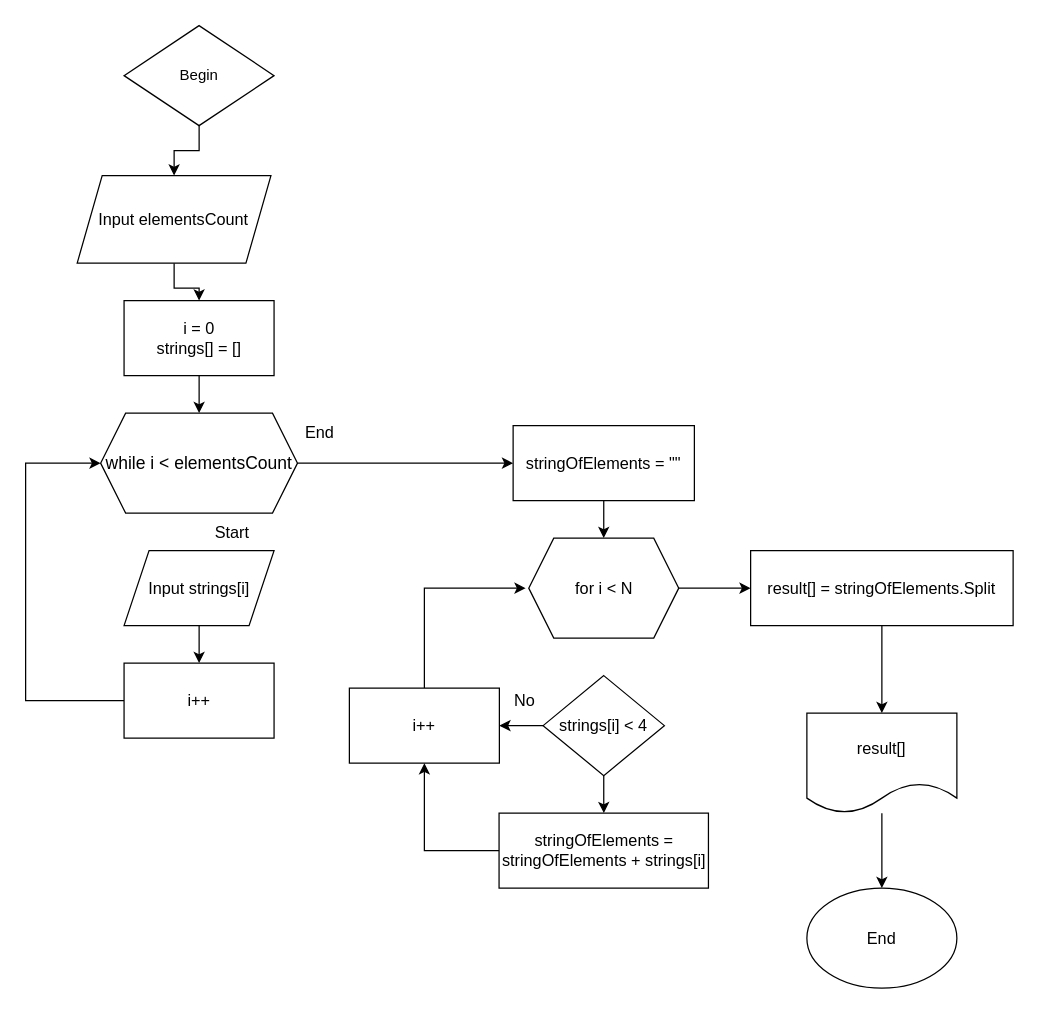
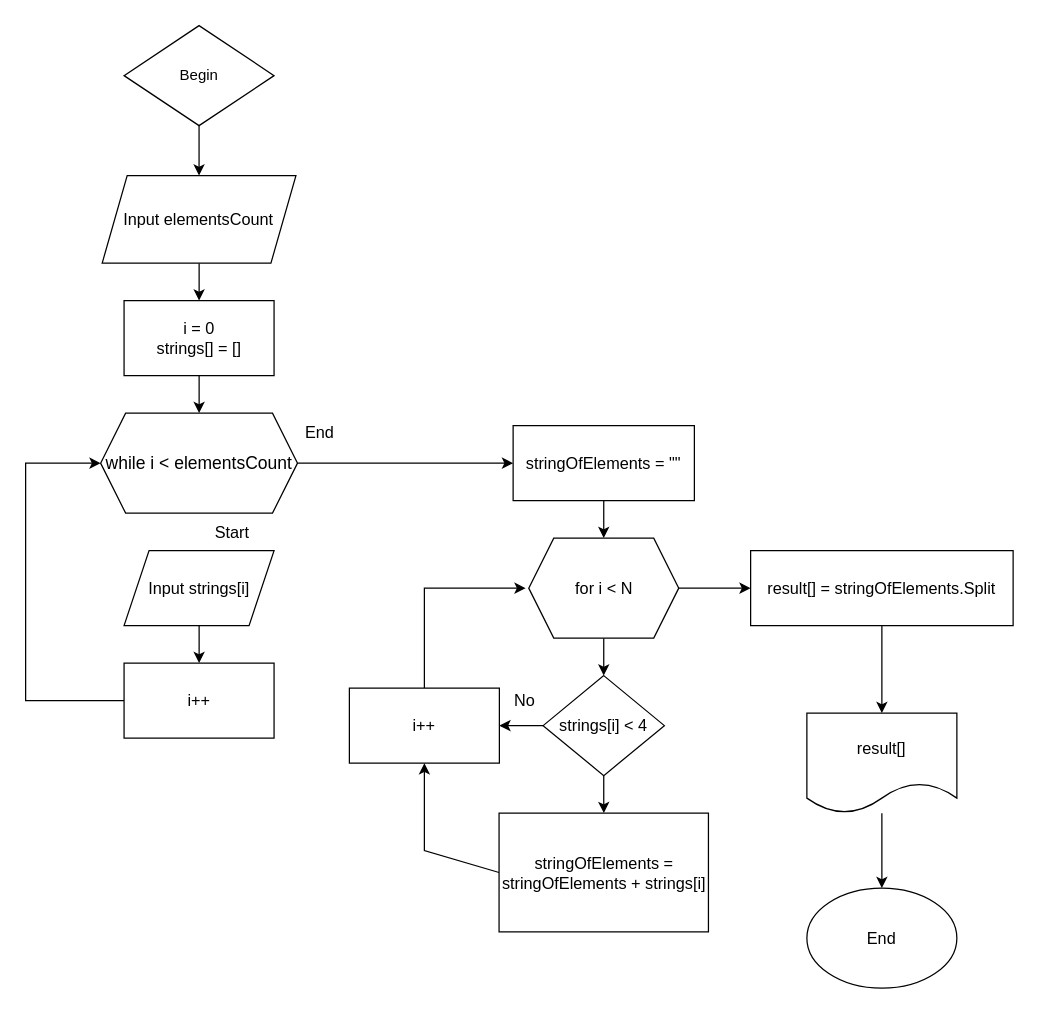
node "Input elementsCount": moved (174, 219) -> (199, 219)
edge "for i < N" -> "strings[i] < 4": added
node "stringOfElements = stringOfElements + strings[i]": size 209x75 -> 209x119
